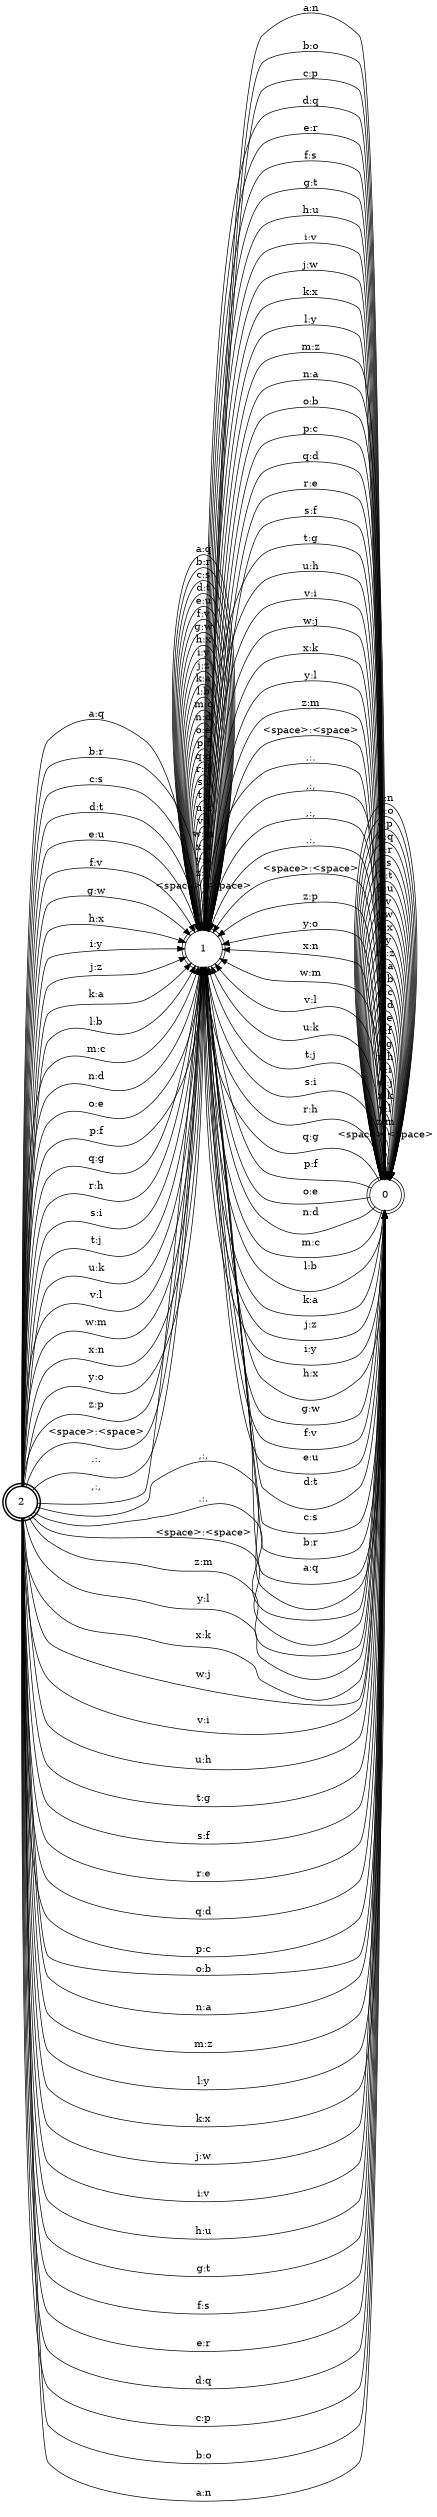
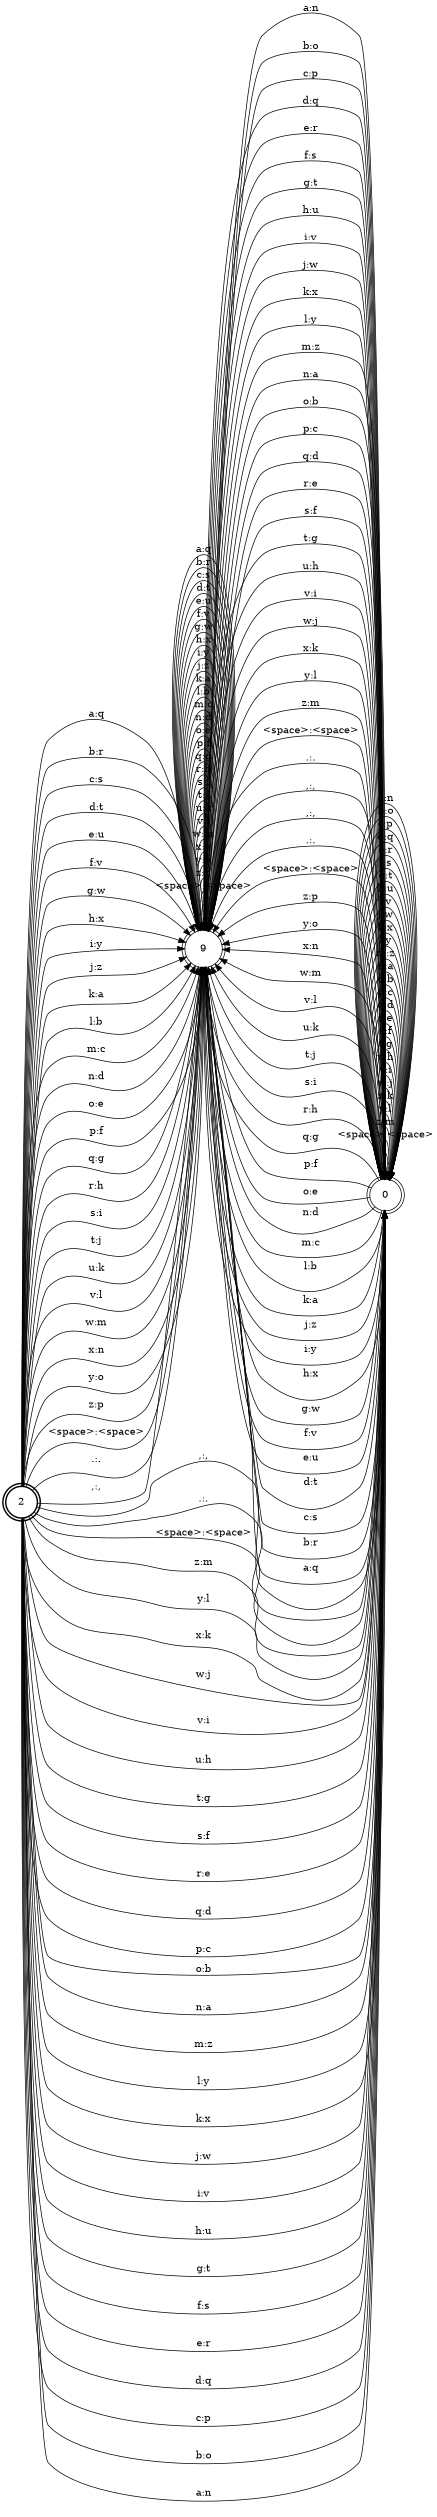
node "1": label "1" -> "9"
